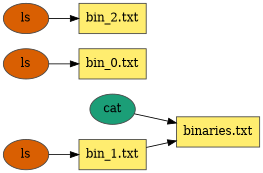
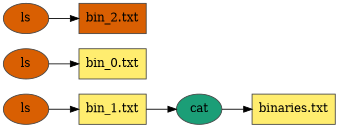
node "bin_2.txt": fillcolor #ffed6f -> #d95f02
edge "bin_1.txt" -> "binaries.txt": now "bin_1.txt" -> "cat"
